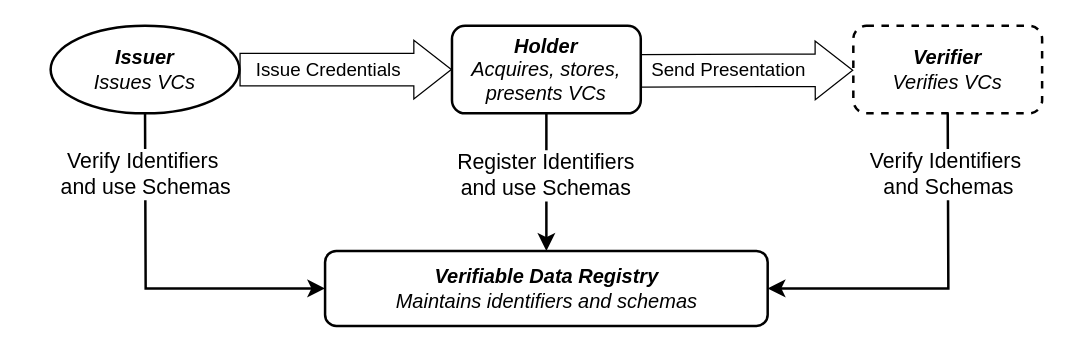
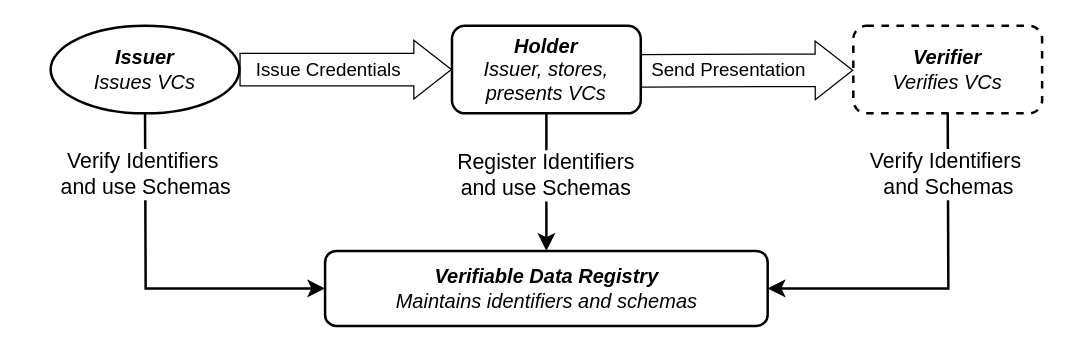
node "Holder Acquires, stores, presents VCs": label "Holder Acquires, stores, presents VCs" -> "Holder Issuer, stores, presents VCs"
